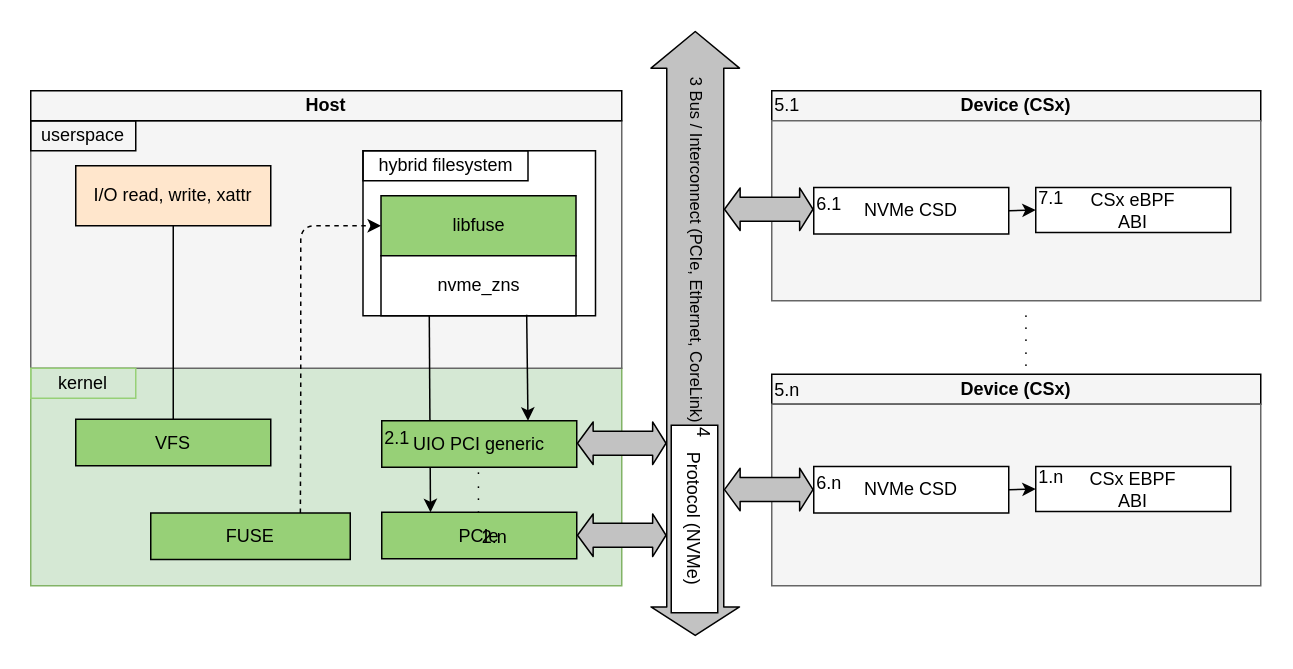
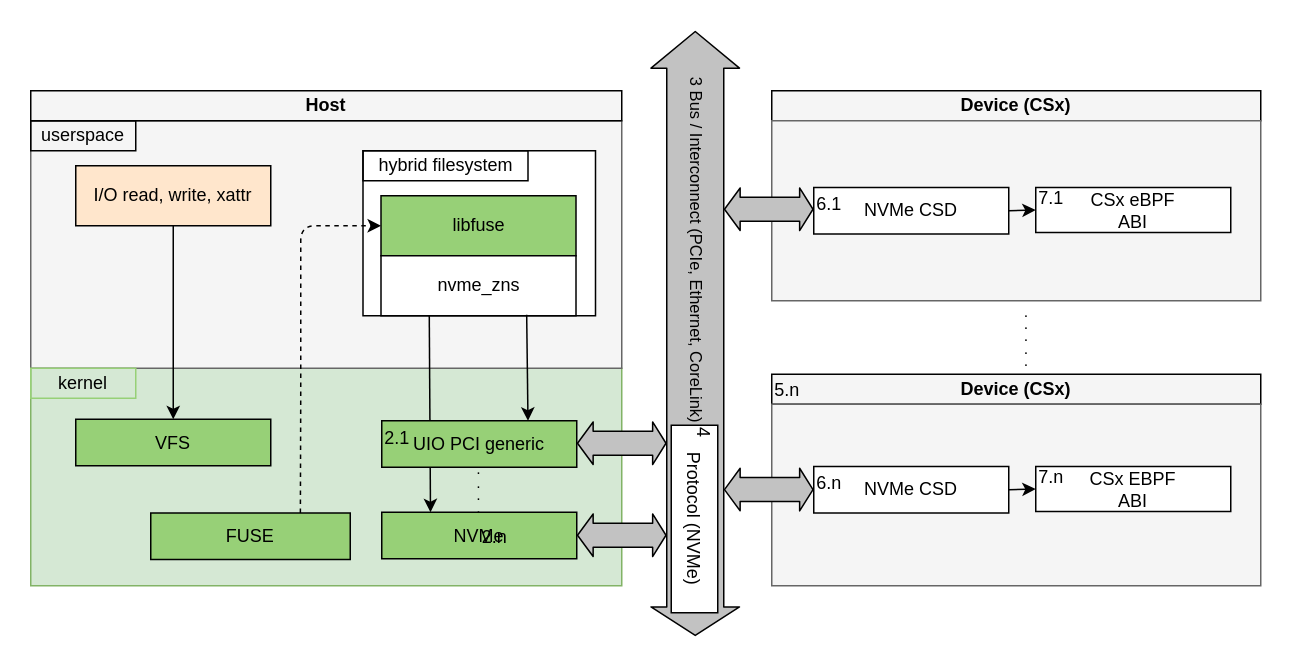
node "5.1": removed
edge "I/O read, write, xattr" -- "VFS": arrowhead none -> classic
node "1.n": label "1.n" -> "7.n"
node "PCIe": label "PCIe" -> "NVMe"
